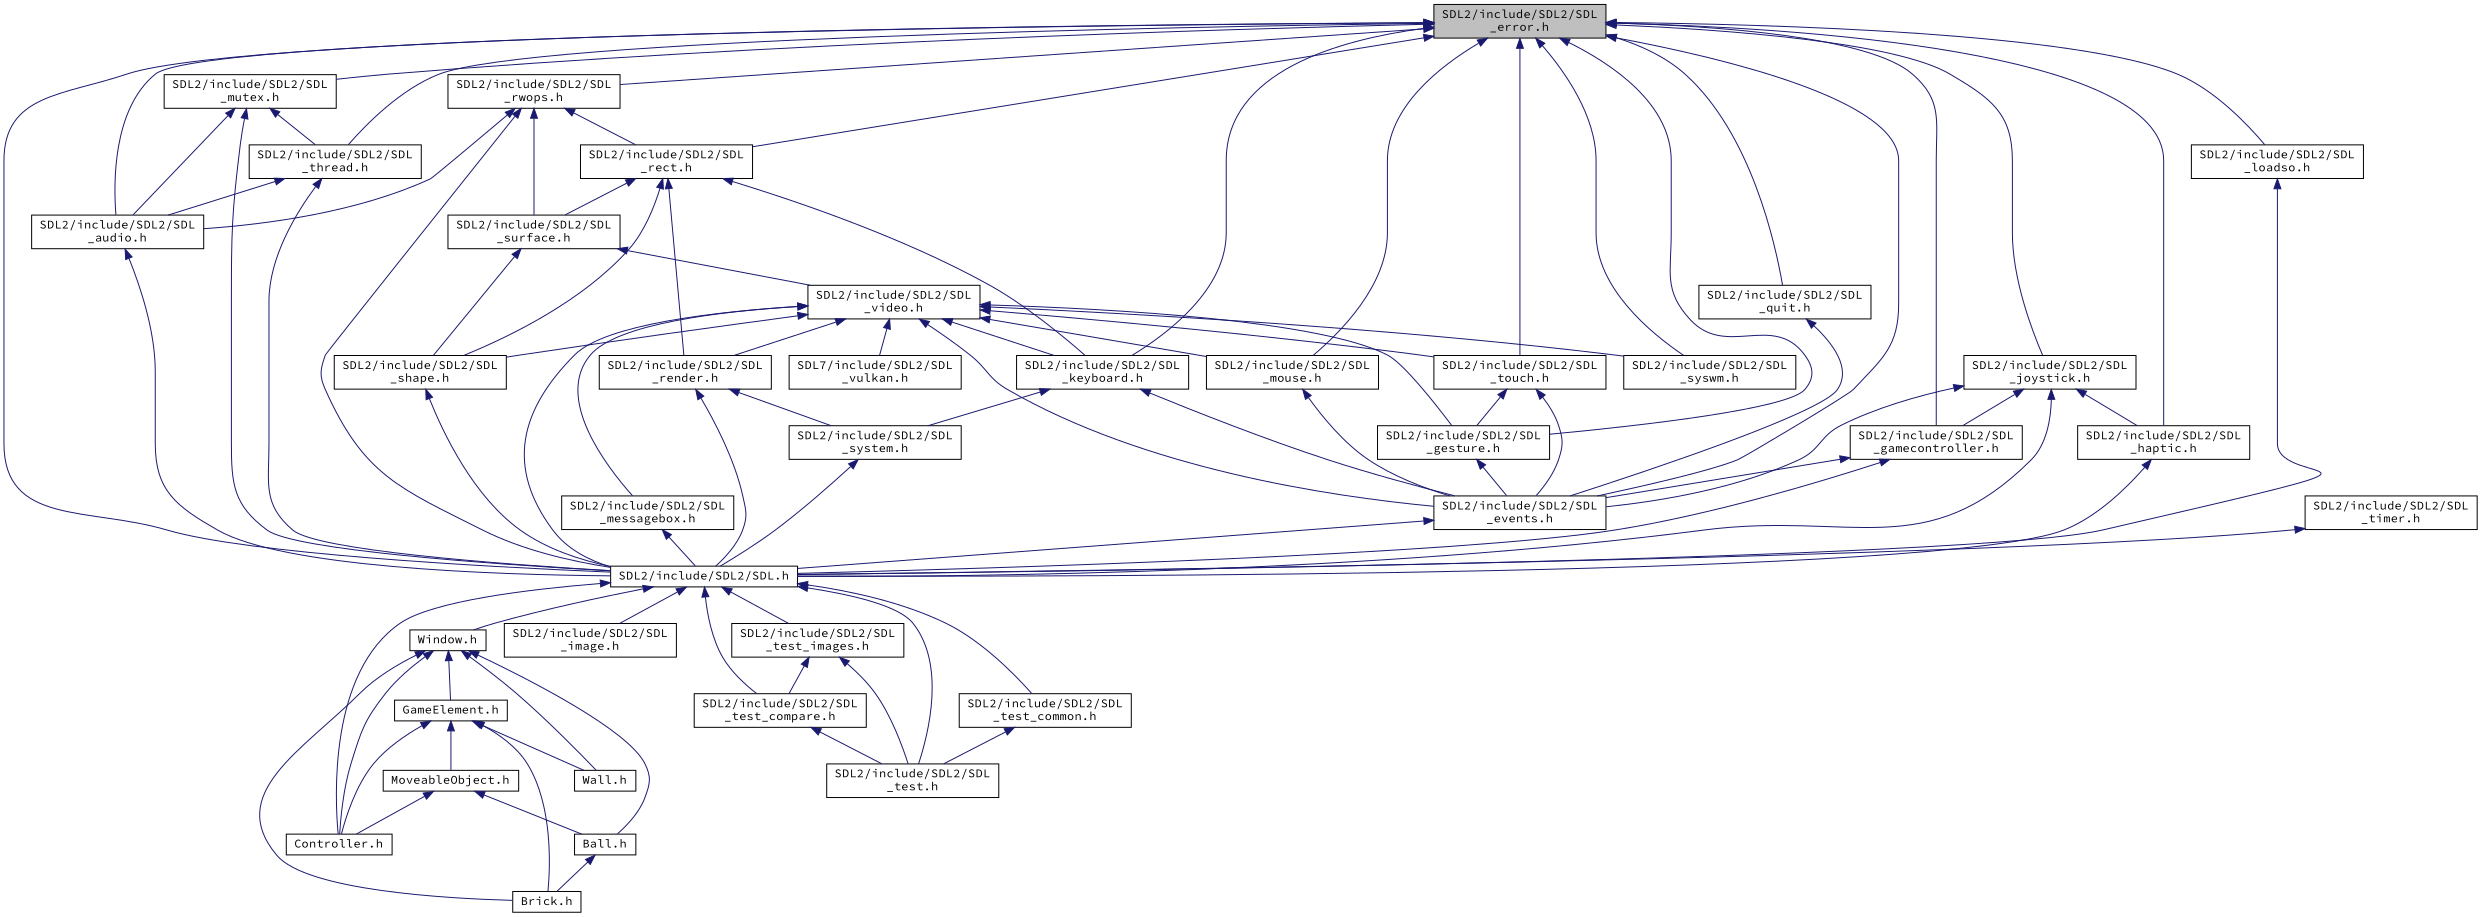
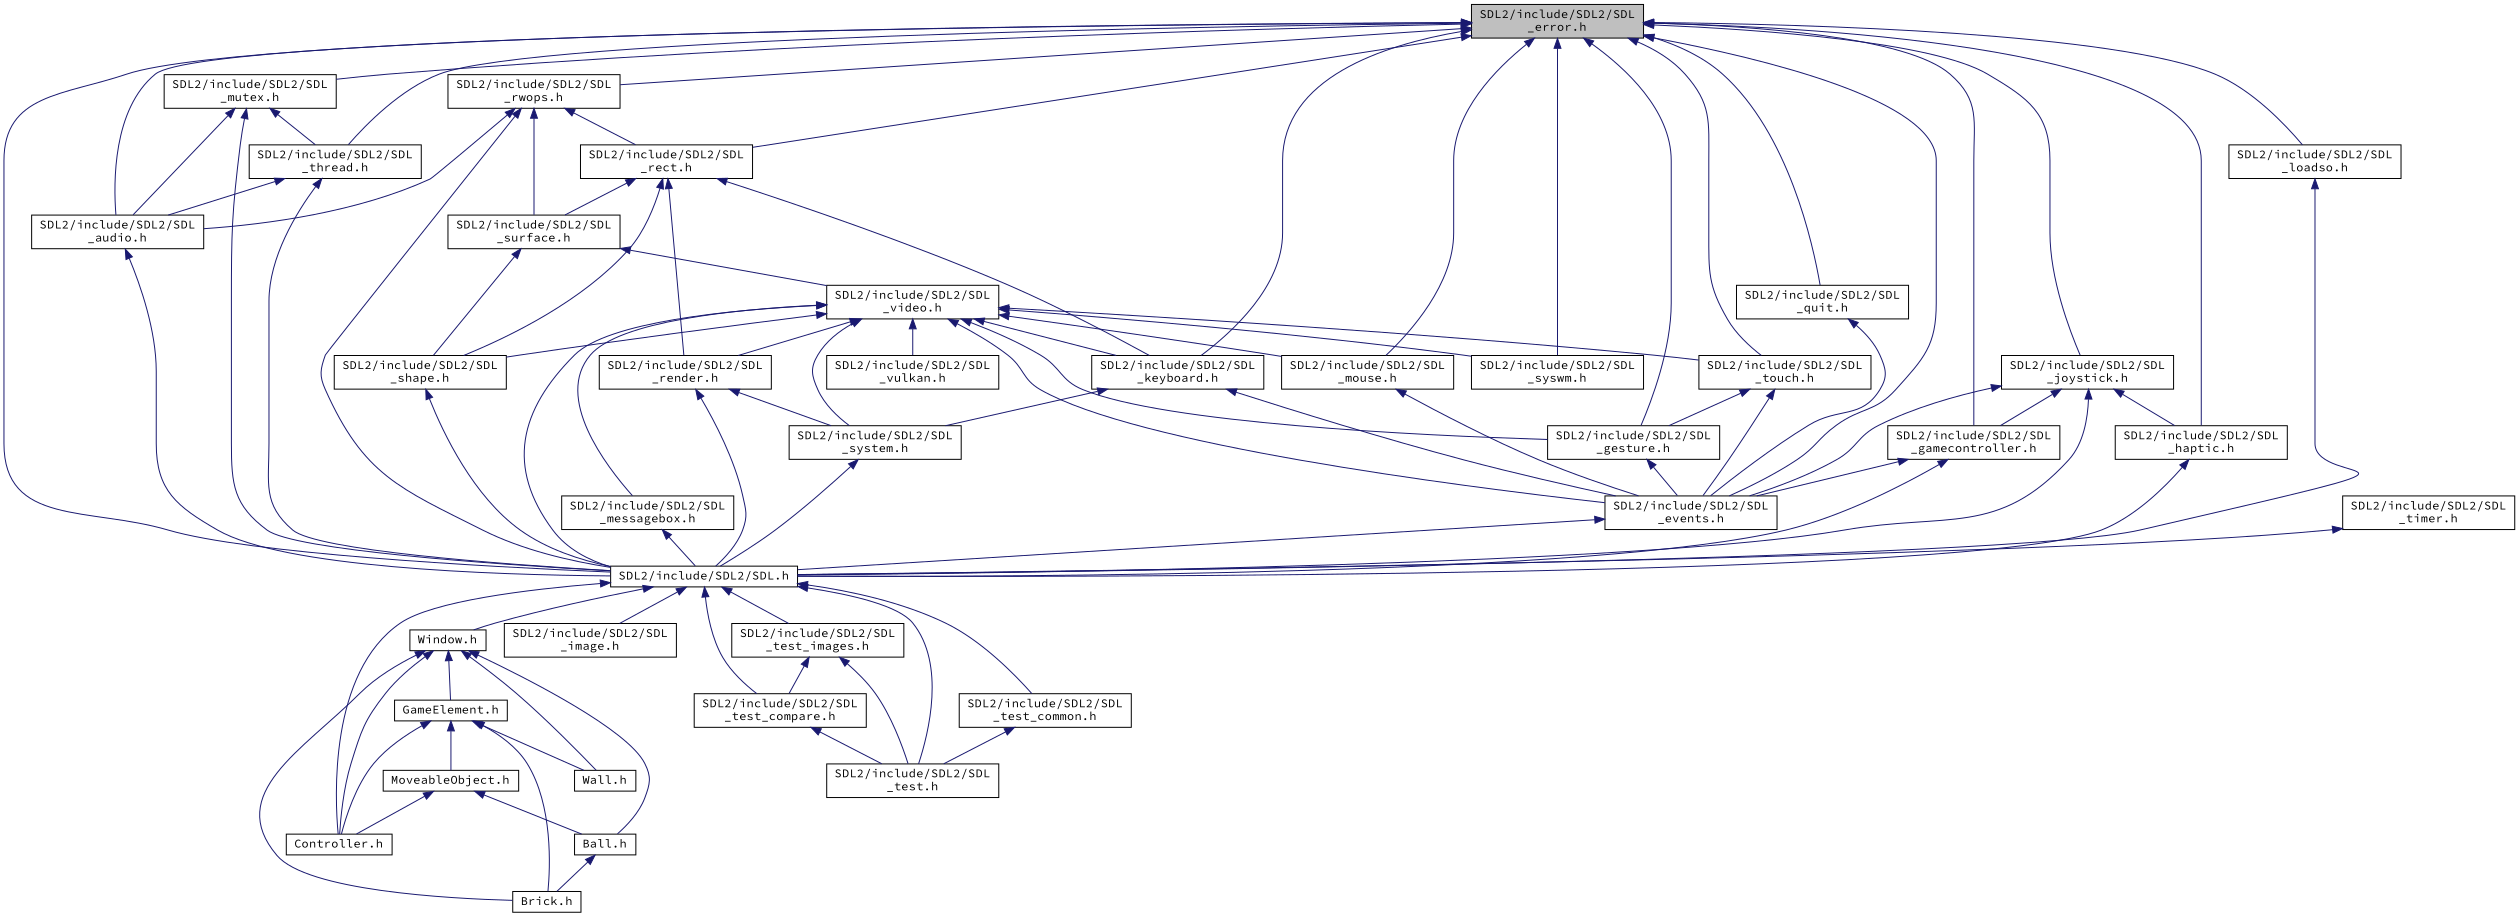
node "SDL7/include/SDL2/SDL _vulkan.h": label "SDL7/include/SDL2/SDL _vulkan.h" -> "SDL2/include/SDL2/SDL _vulkan.h"
edge "SDL2/include/SDL2/SDL _system.h" -> "SDL2/include/SDL2/SDL _video.h": added
